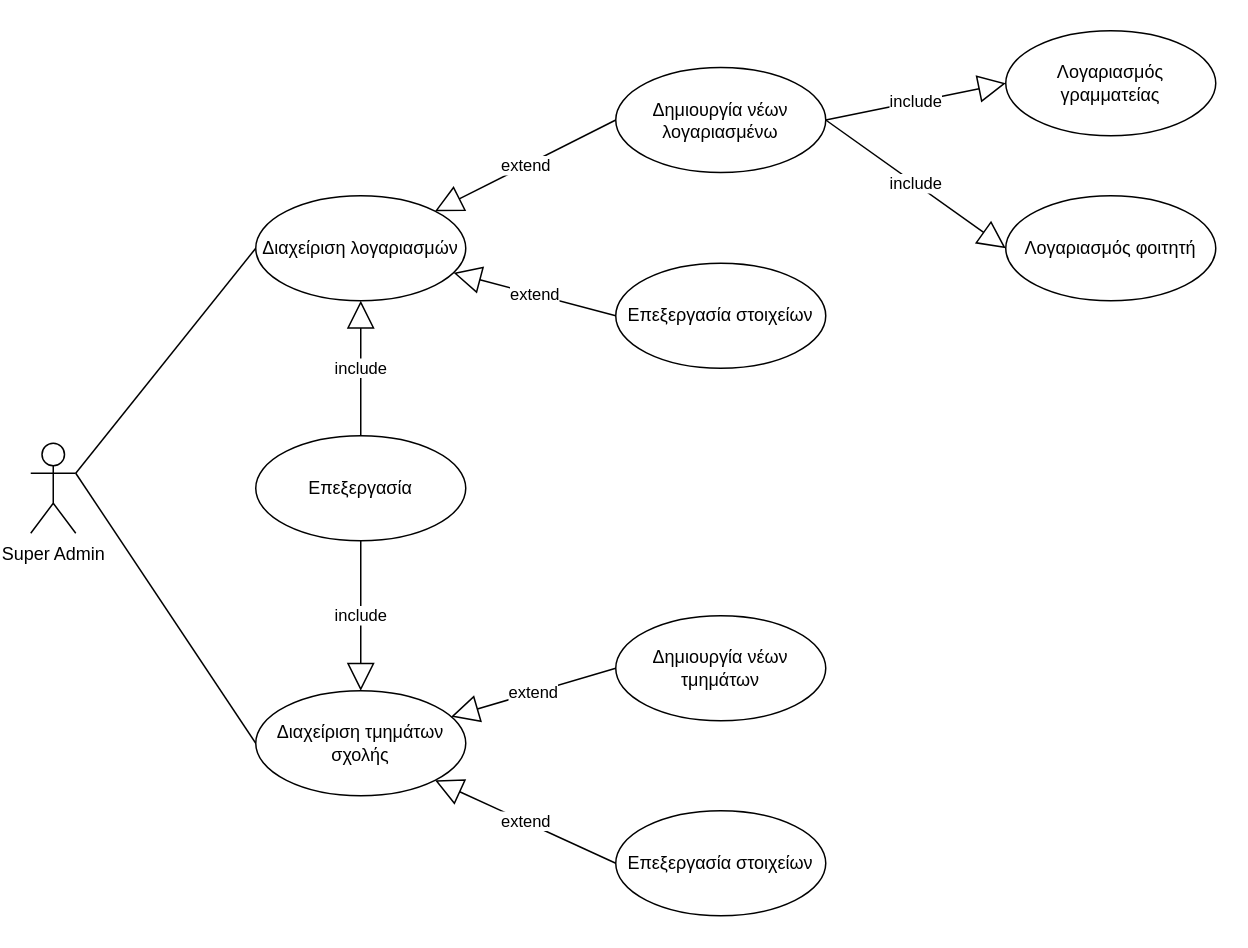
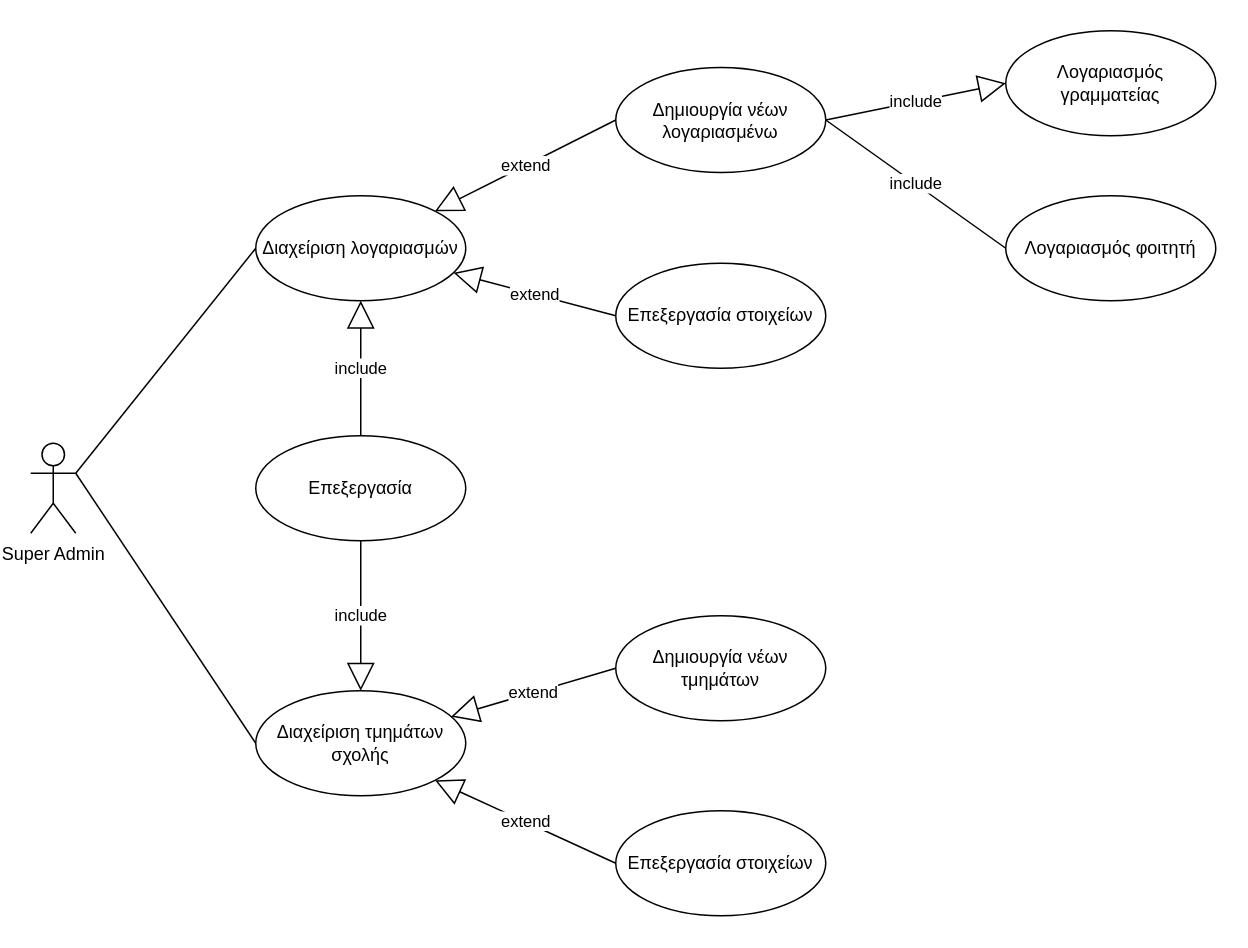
edge "Δημιουργία νέων λογαριασμένω" -> "Λογαριασμός φοιτητή": arrowhead block -> none
